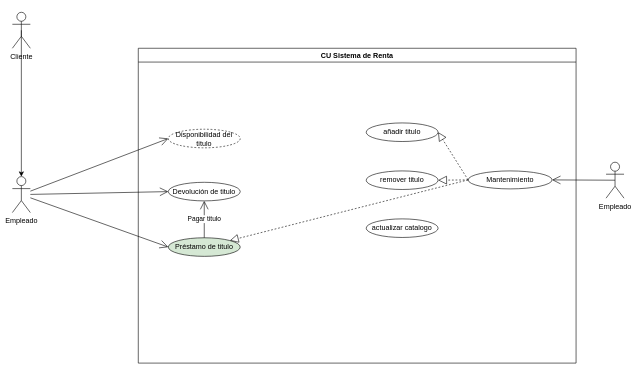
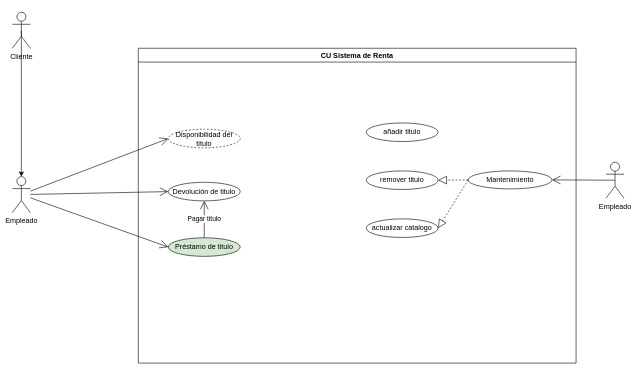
edge "Mantenimiento" -> "añadir titulo": removed
edge "Mantenimiento" -> "Préstamo de titulo": now "Mantenimiento" -> "actualizar catalogo"
